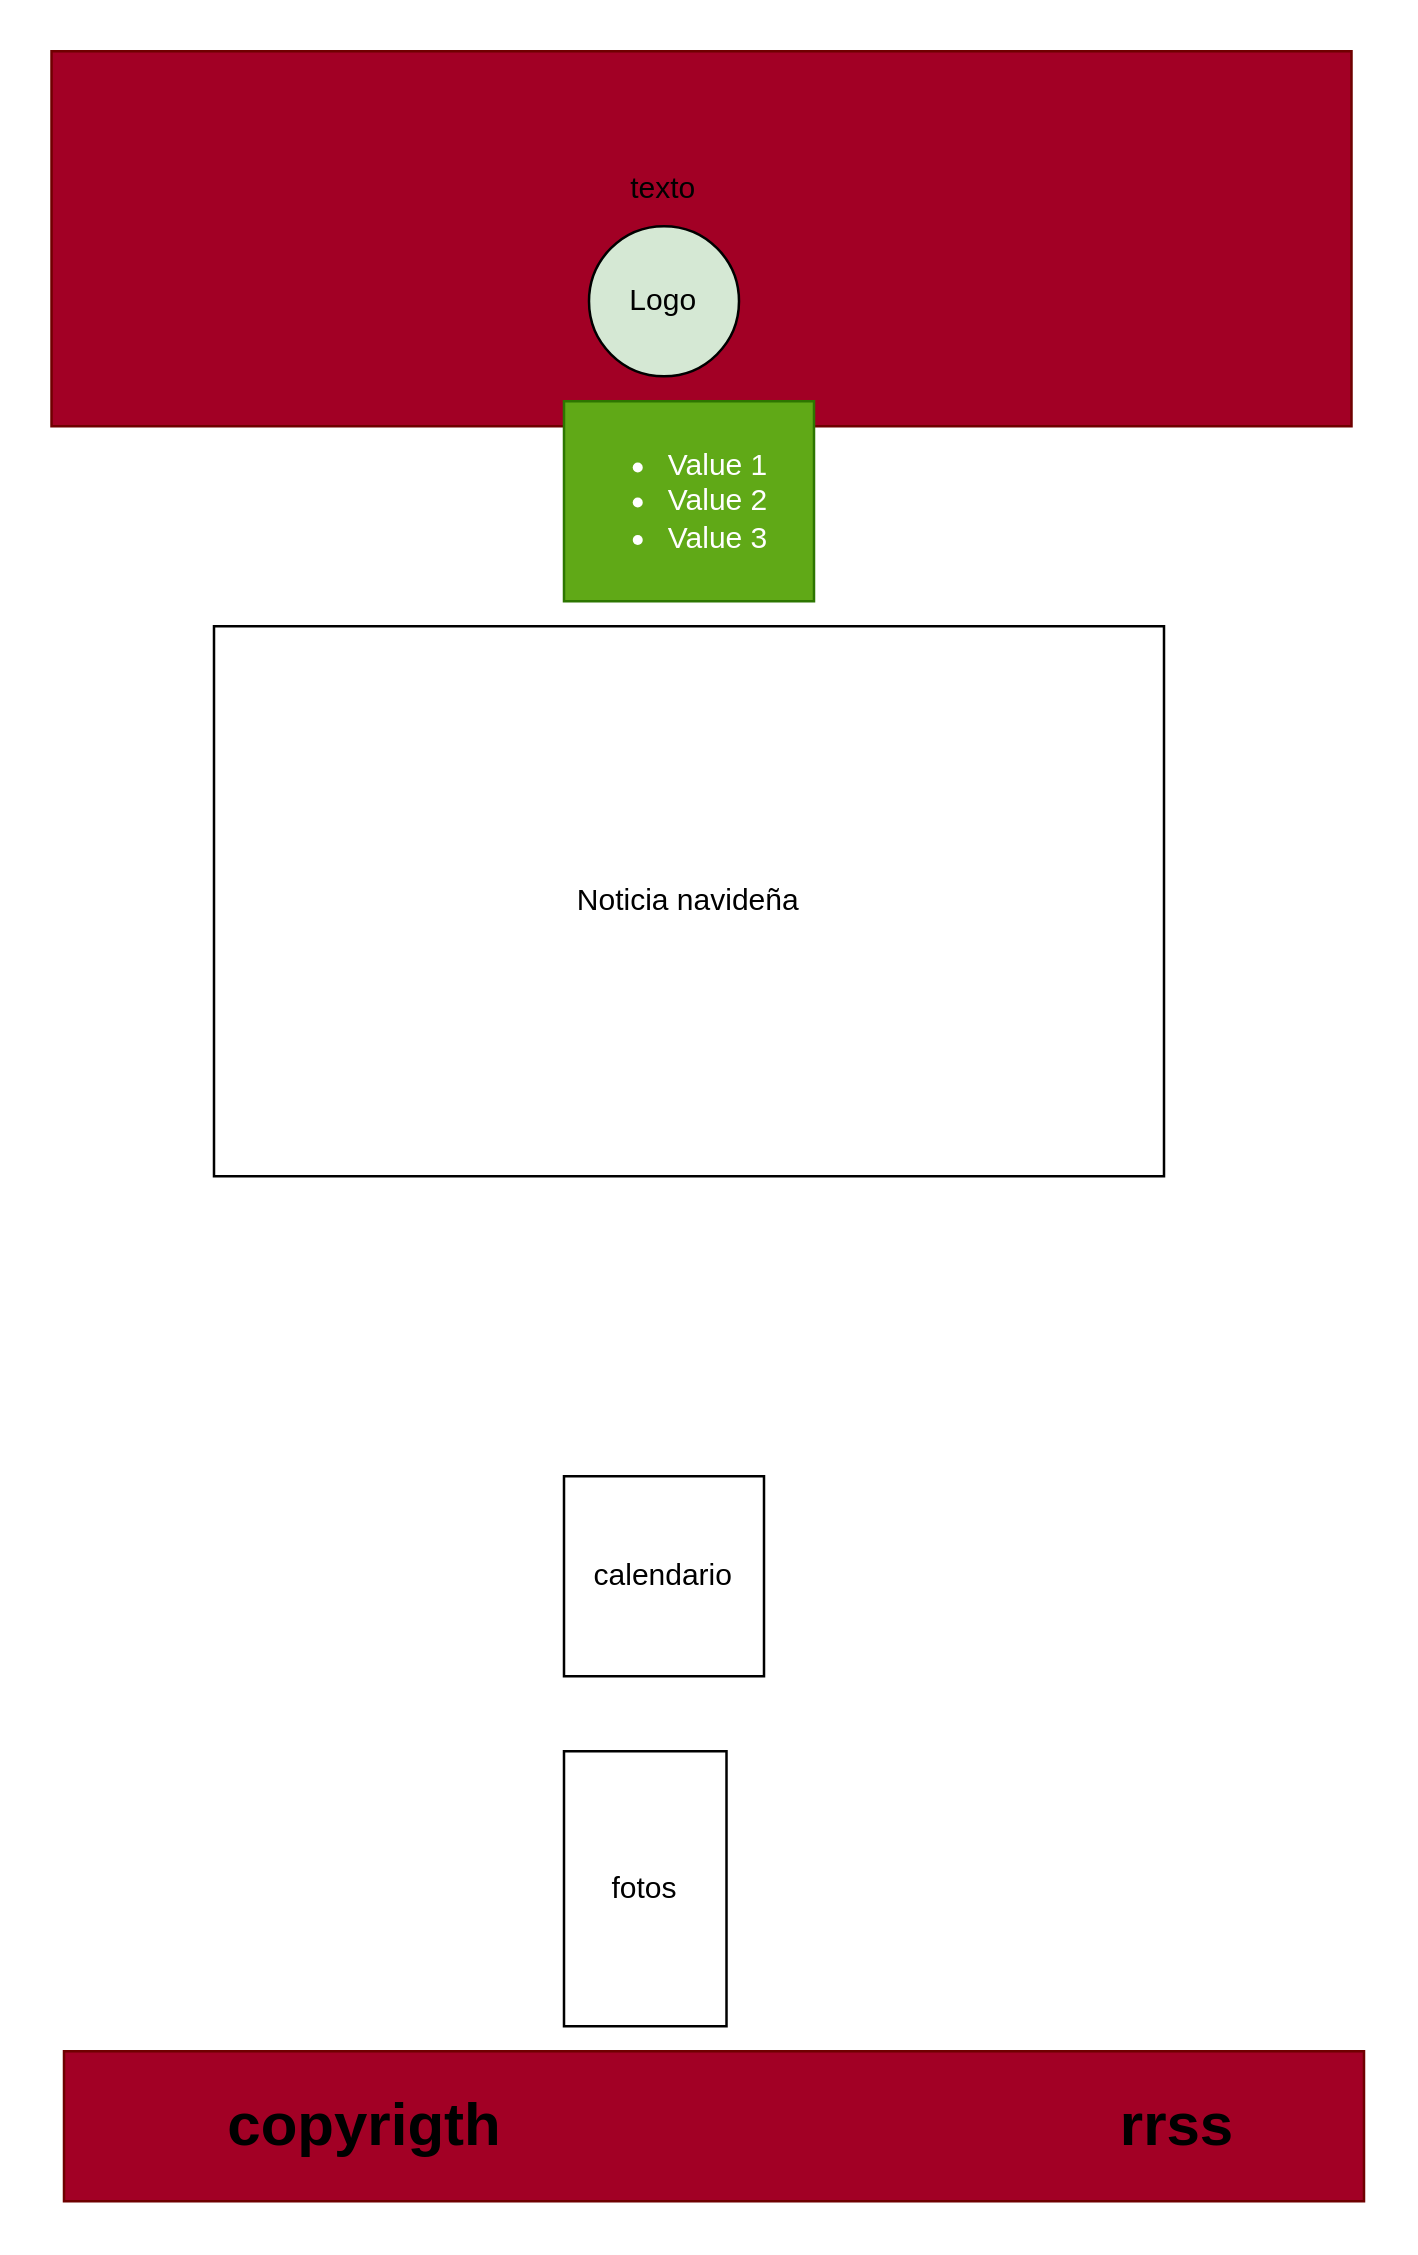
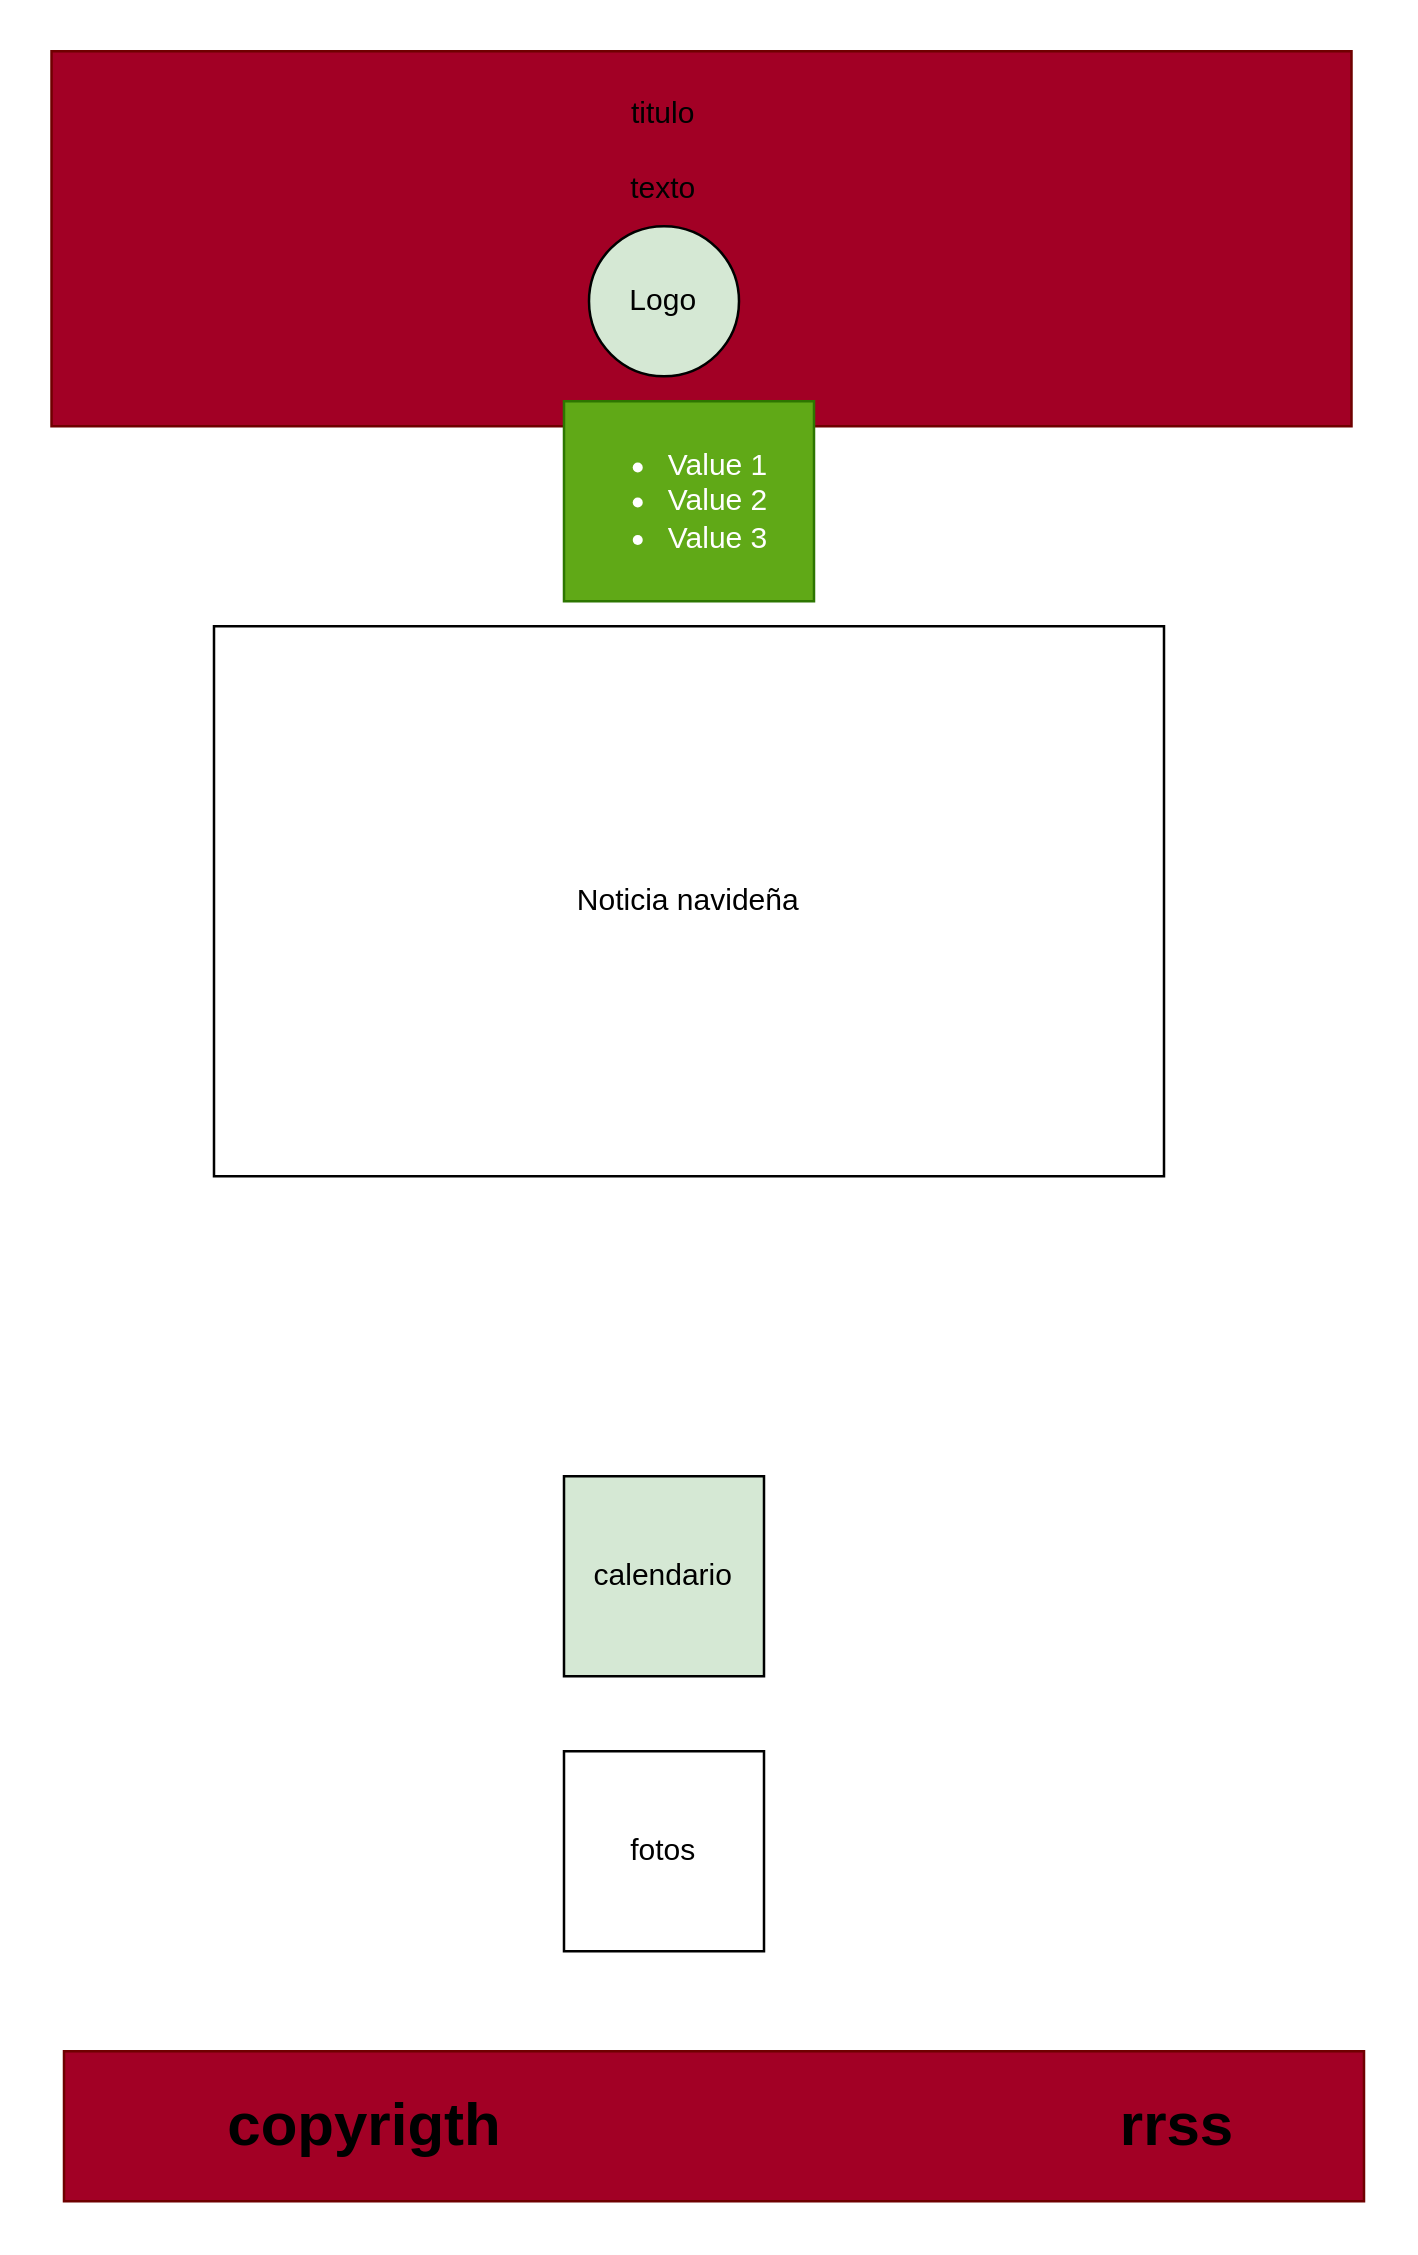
node "titulo": added
node "calendario": fillcolor #ffffff -> #d5e8d4
node "fotos": size 163x275 -> 200x200
